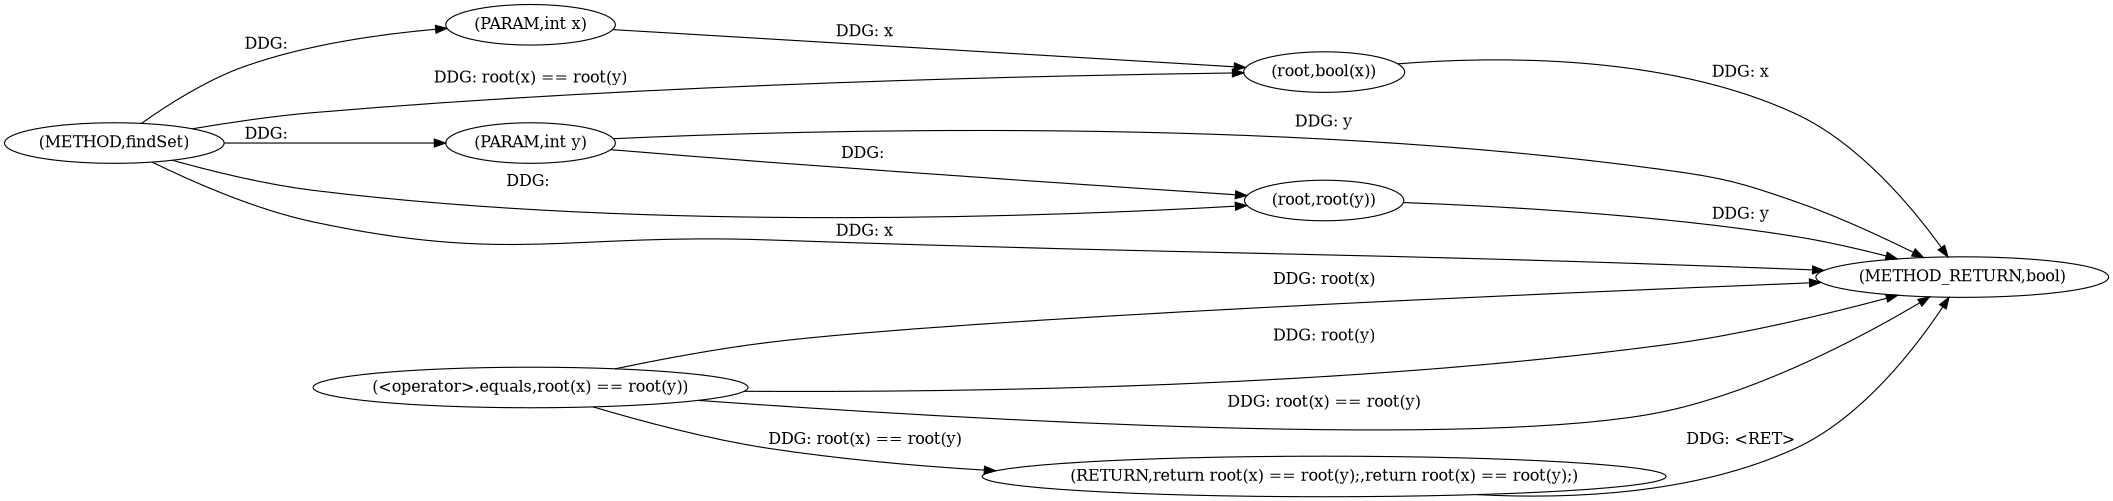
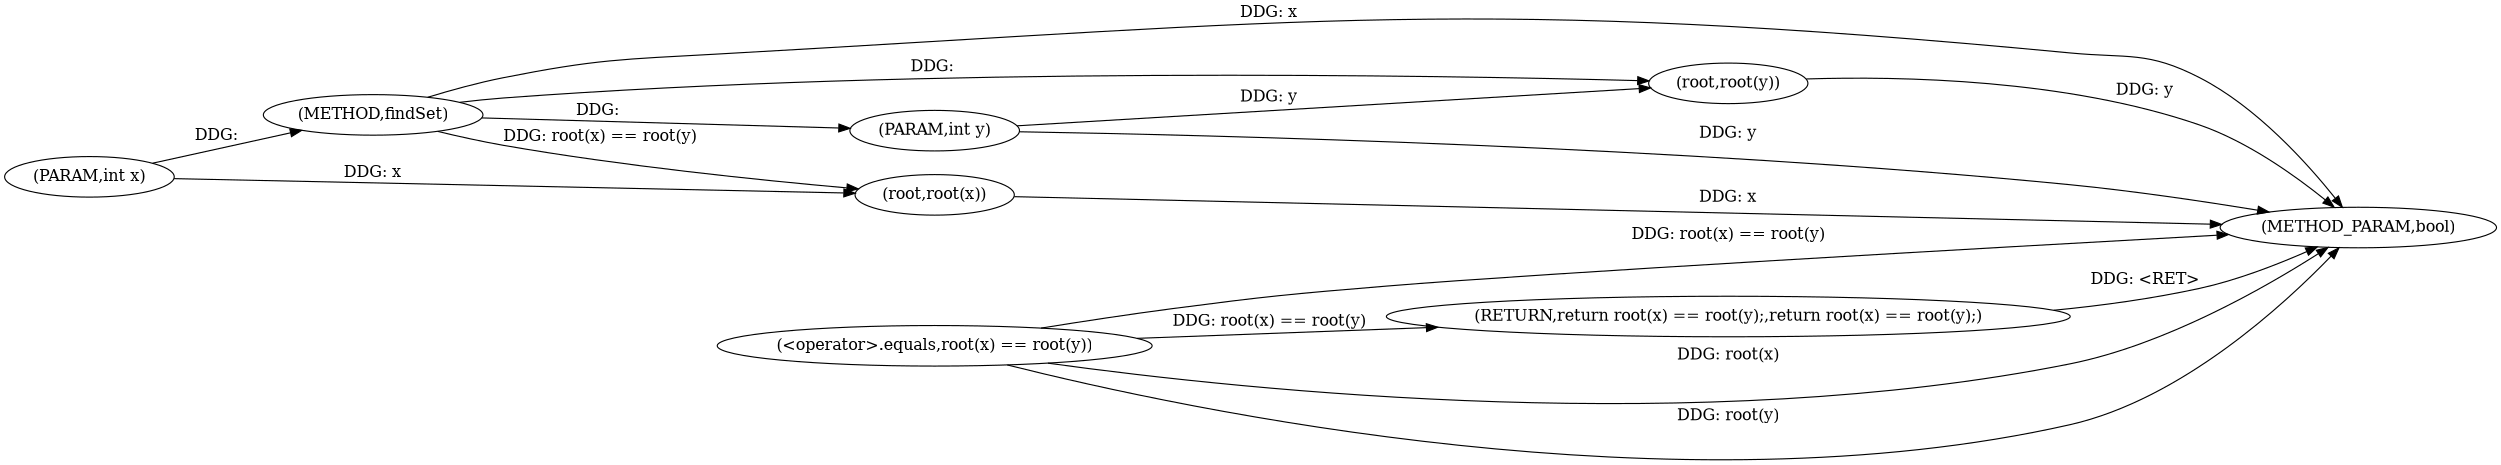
edge "(METHOD,findSet)" -> "(PARAM,int x)": reversed
node "(root,bool(x))": label "(root,bool(x))" -> "(root,root(x))"
edge "(PARAM,int y)" -> "(root,root(y))": label "DDG: " -> "DDG: y"
node "(METHOD_RETURN,bool)": label "(METHOD_RETURN,bool)" -> "(METHOD_PARAM,bool)"
